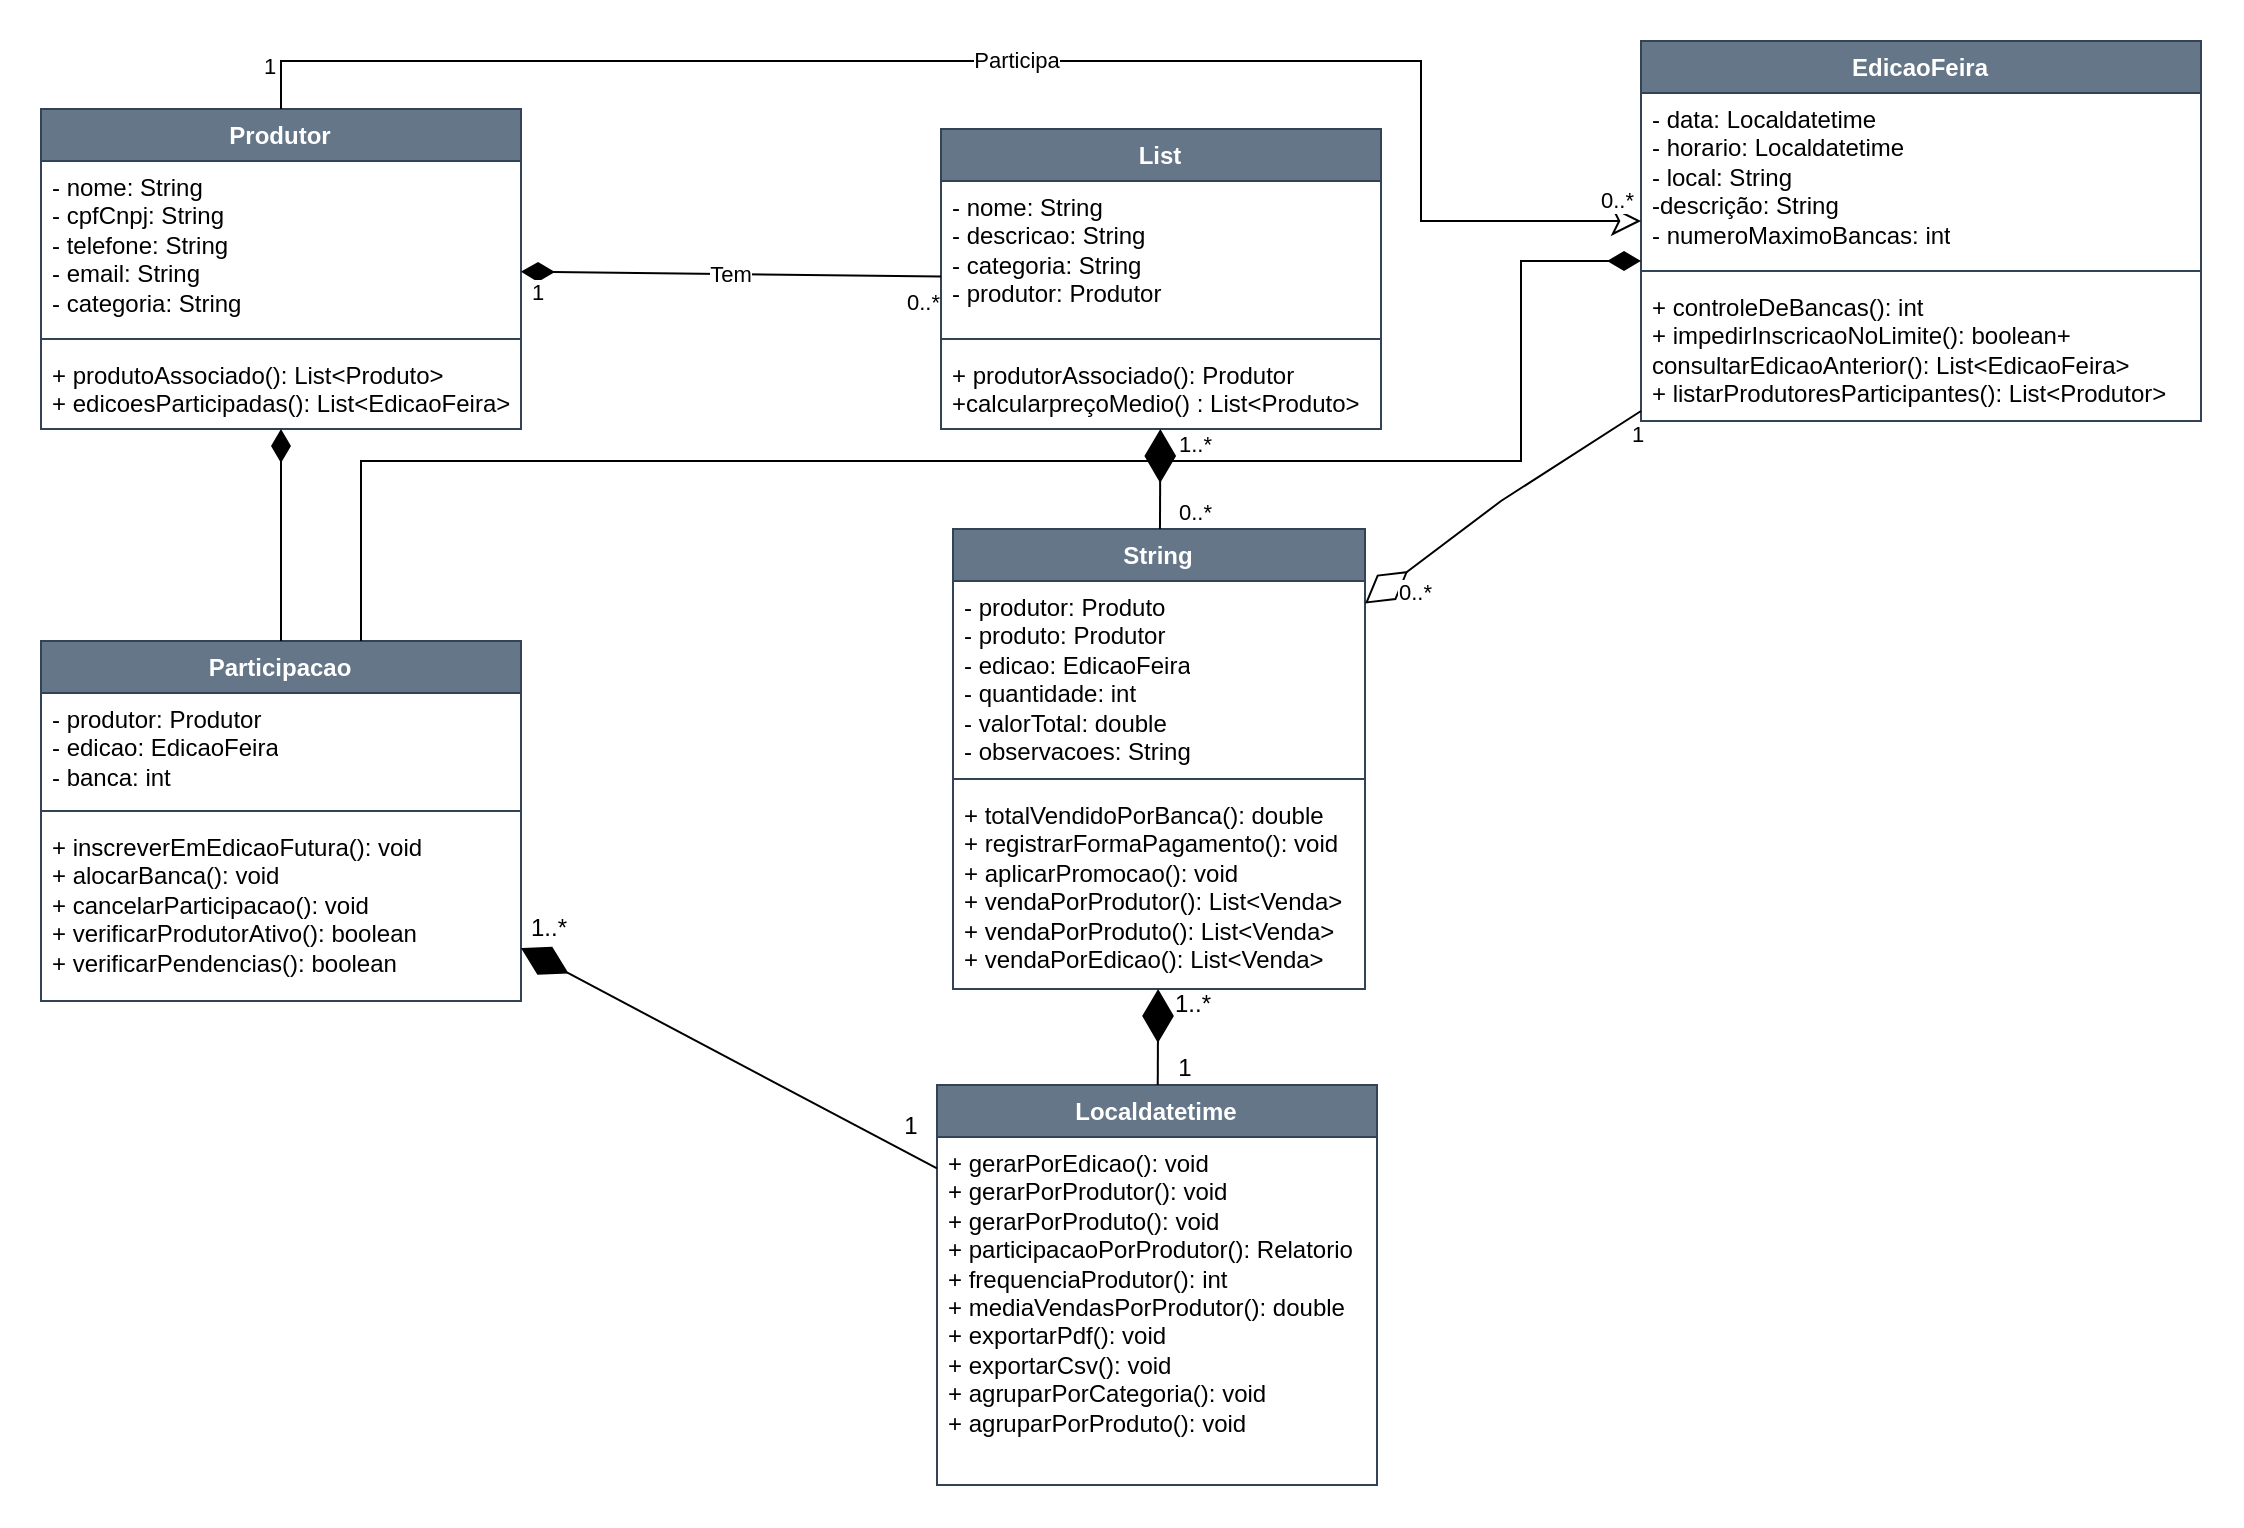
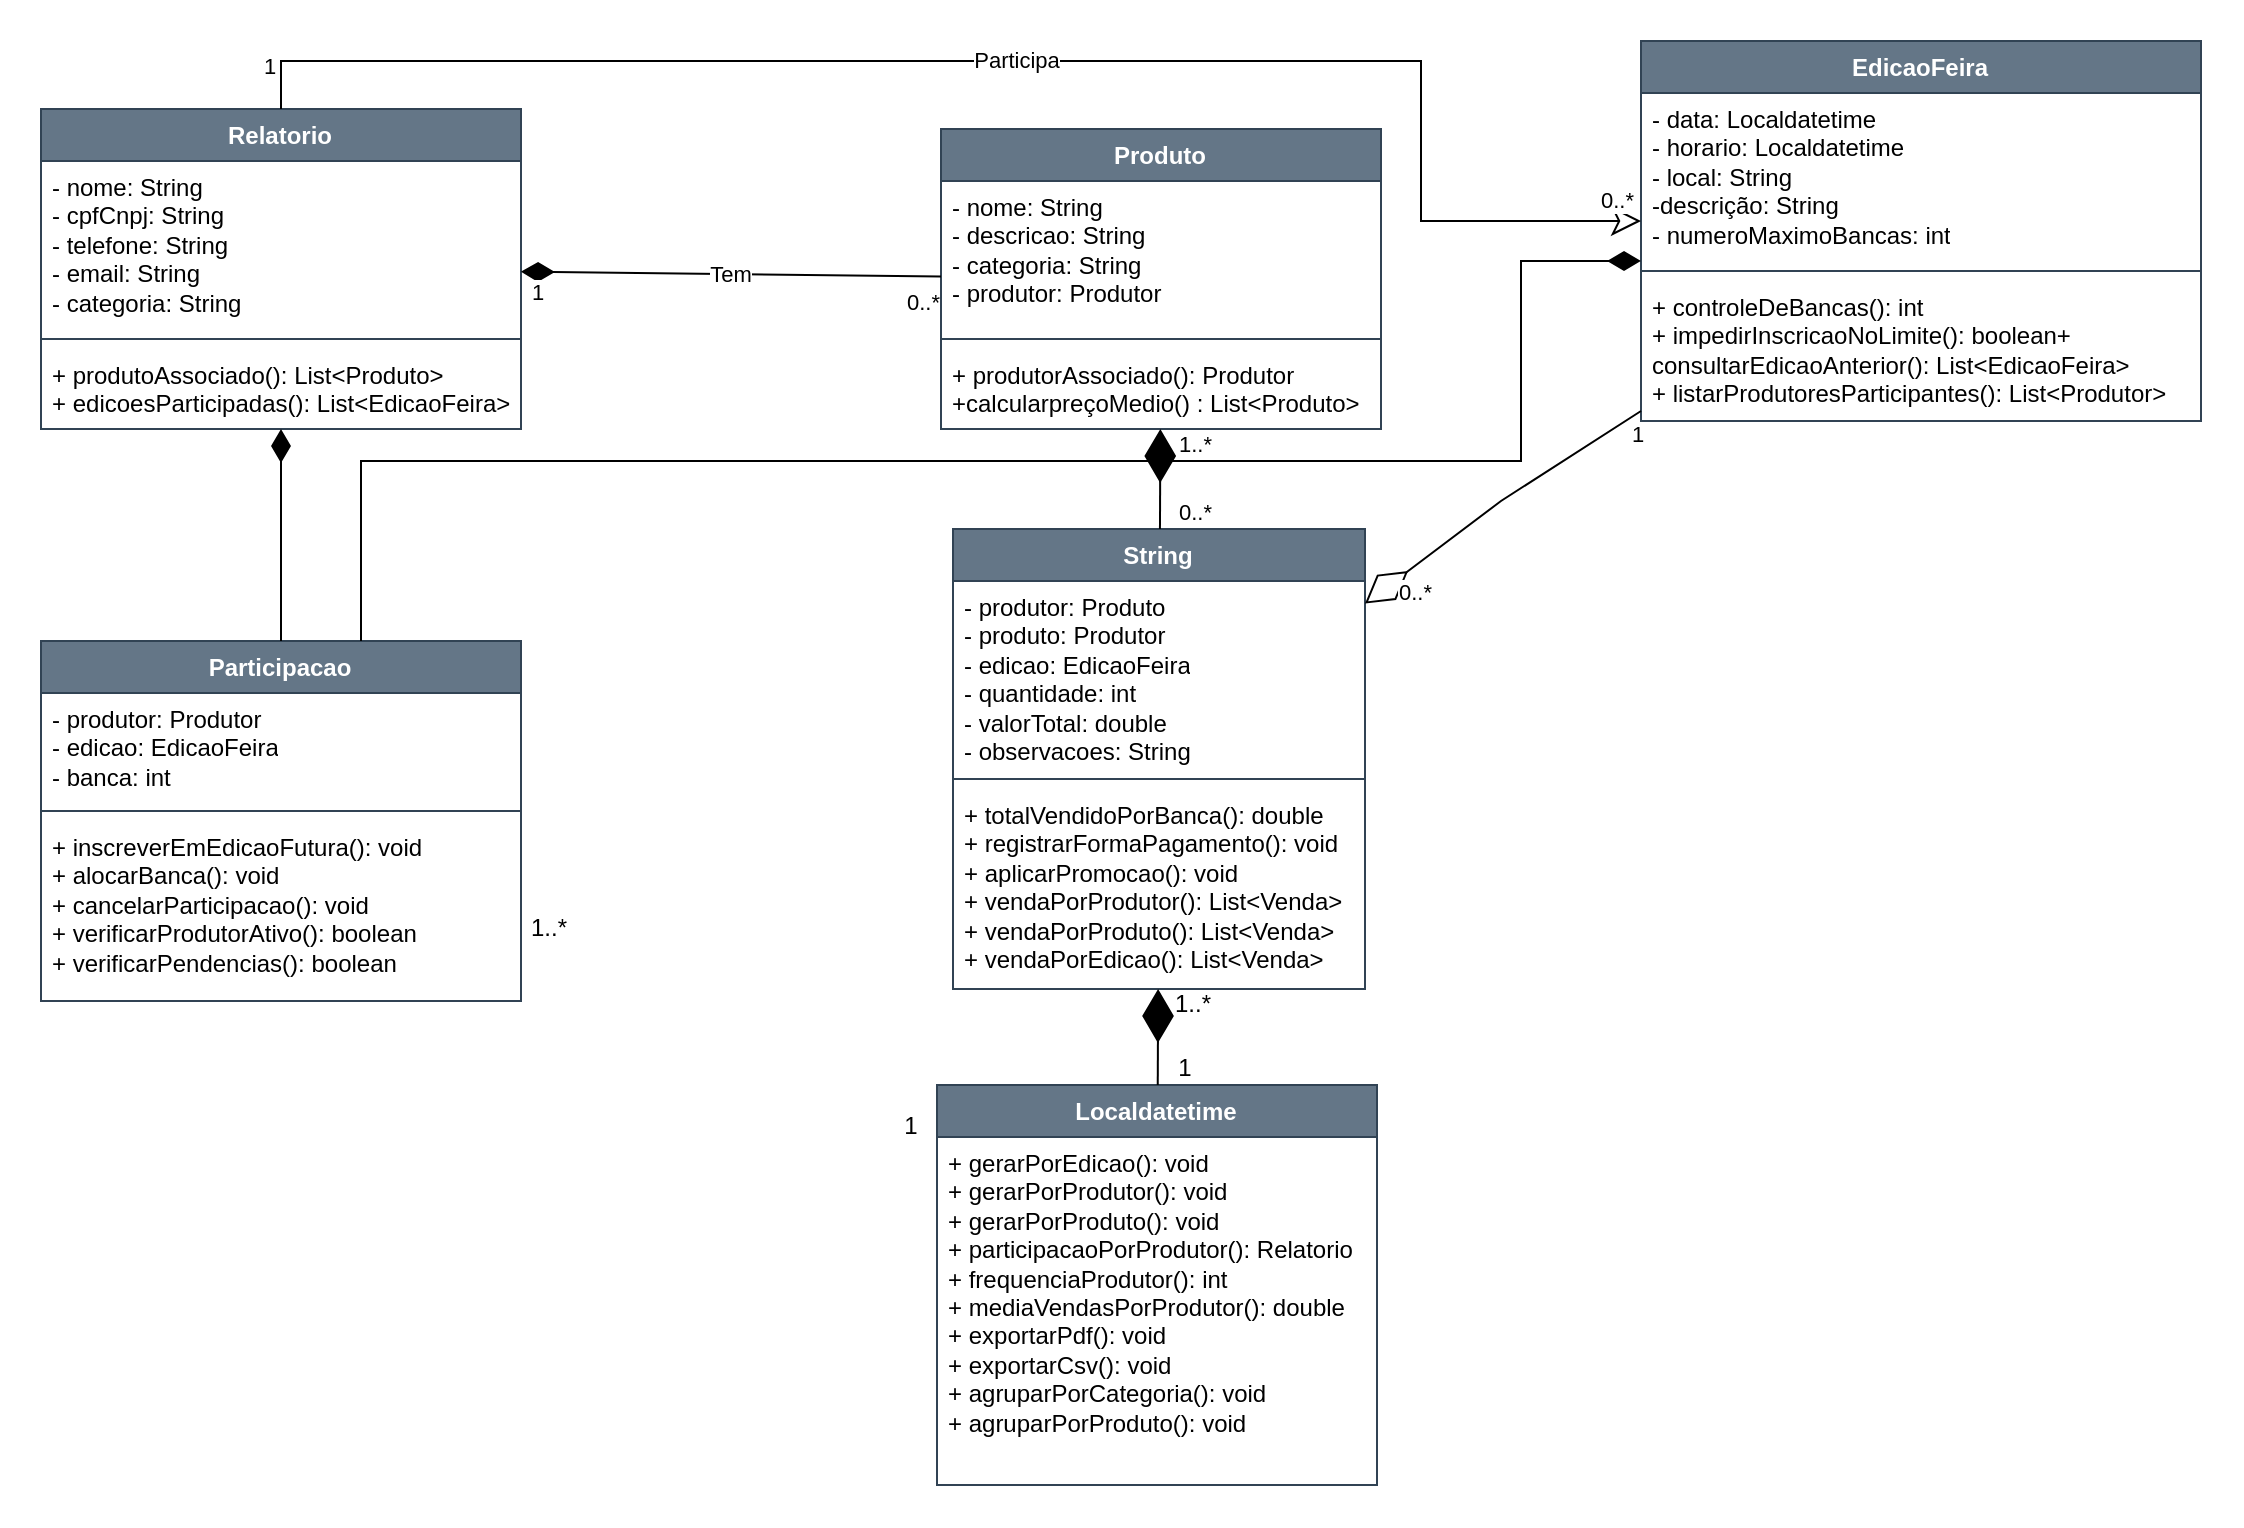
node "Produtor": label "Produtor" -> "Relatorio"
node "List": label "List" -> "Produto"
edge "Localdatetime" -> "Participacao": removed
